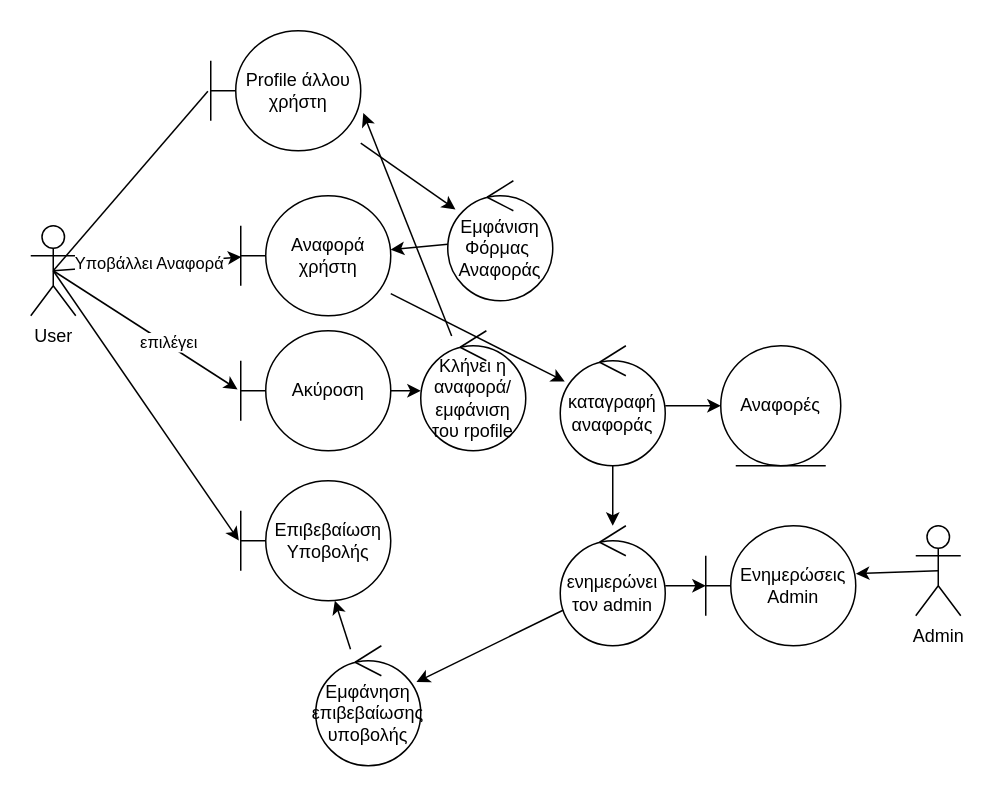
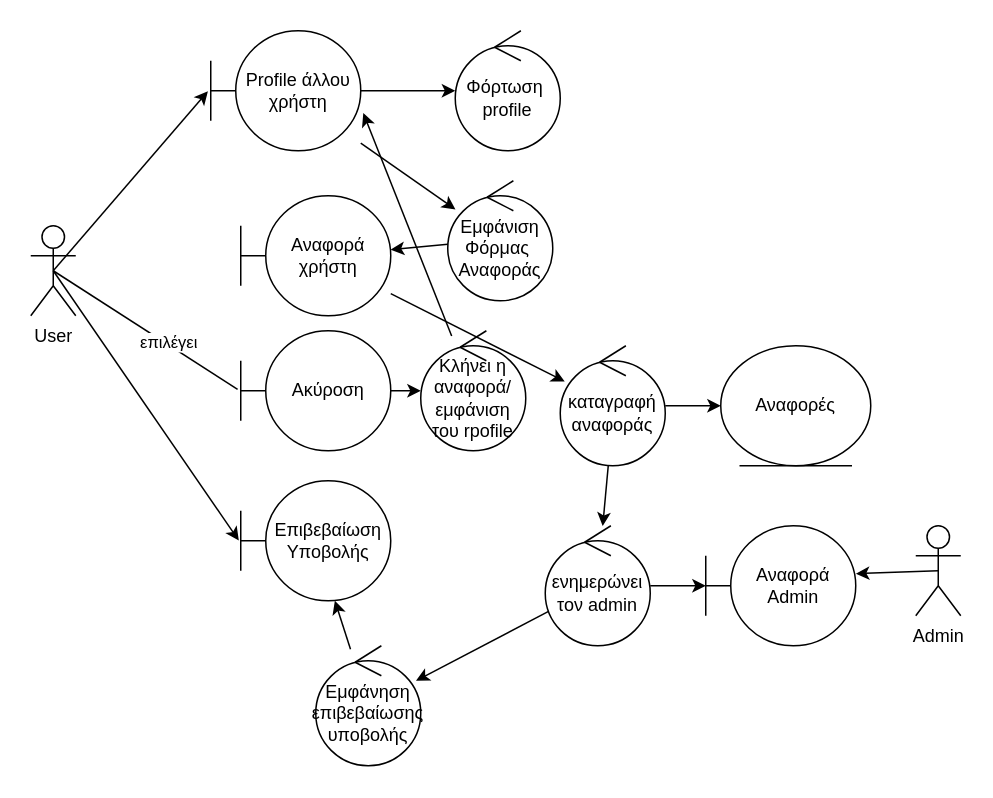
edge "Profile άλλου χρήστη" -> "Φόρτωση profile": added
node "Φόρτωση profile": added
edge "Profile άλλου χρήστη" -- "User": arrowhead none -> classic
edge "User" -> "Αναφορά χρήστη": removed, label "Υποβάλλει Αναφορά"
edge "User" -> "Ακύροση": arrowhead classic -> none
node "Αναφορές": size 120x120 -> 150x120
node "ενημερώνει τον admin": moved (613, 586) -> (598, 586)
node "Ενημερώσεις Admin": label "Ενημερώσεις Admin" -> "Αναφορά Admin"
